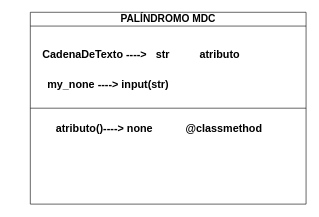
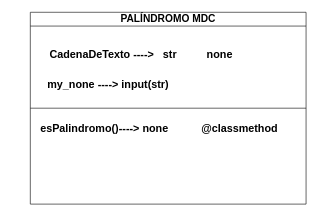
node "CadenaDeTexto ----> str atributo": label "CadenaDeTexto ----> str atributo" -> "CadenaDeTexto ----> str none"
node "atributo()----> none @classmethod": label "atributo()----> none @classmethod" -> "esPalindromo()----> none @classmethod"
